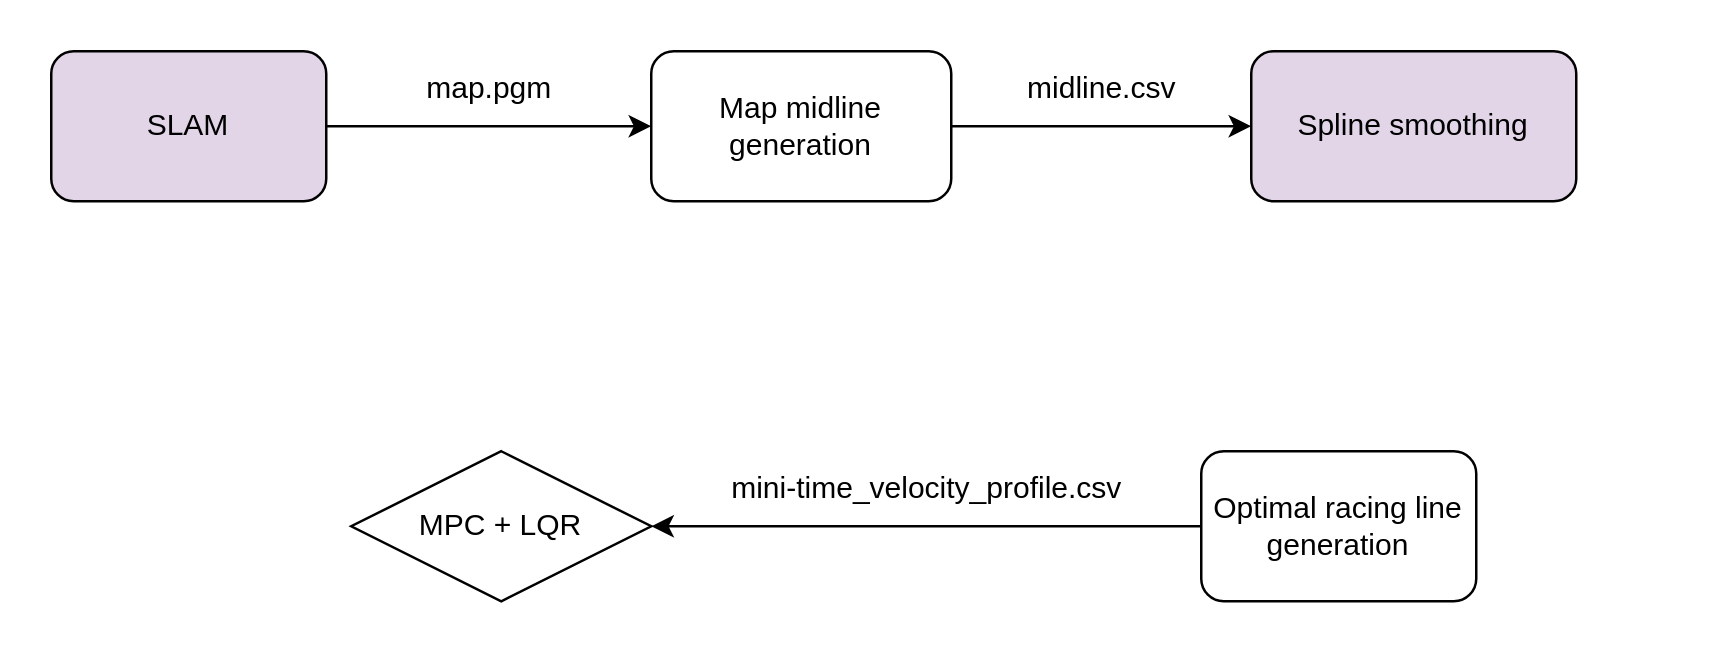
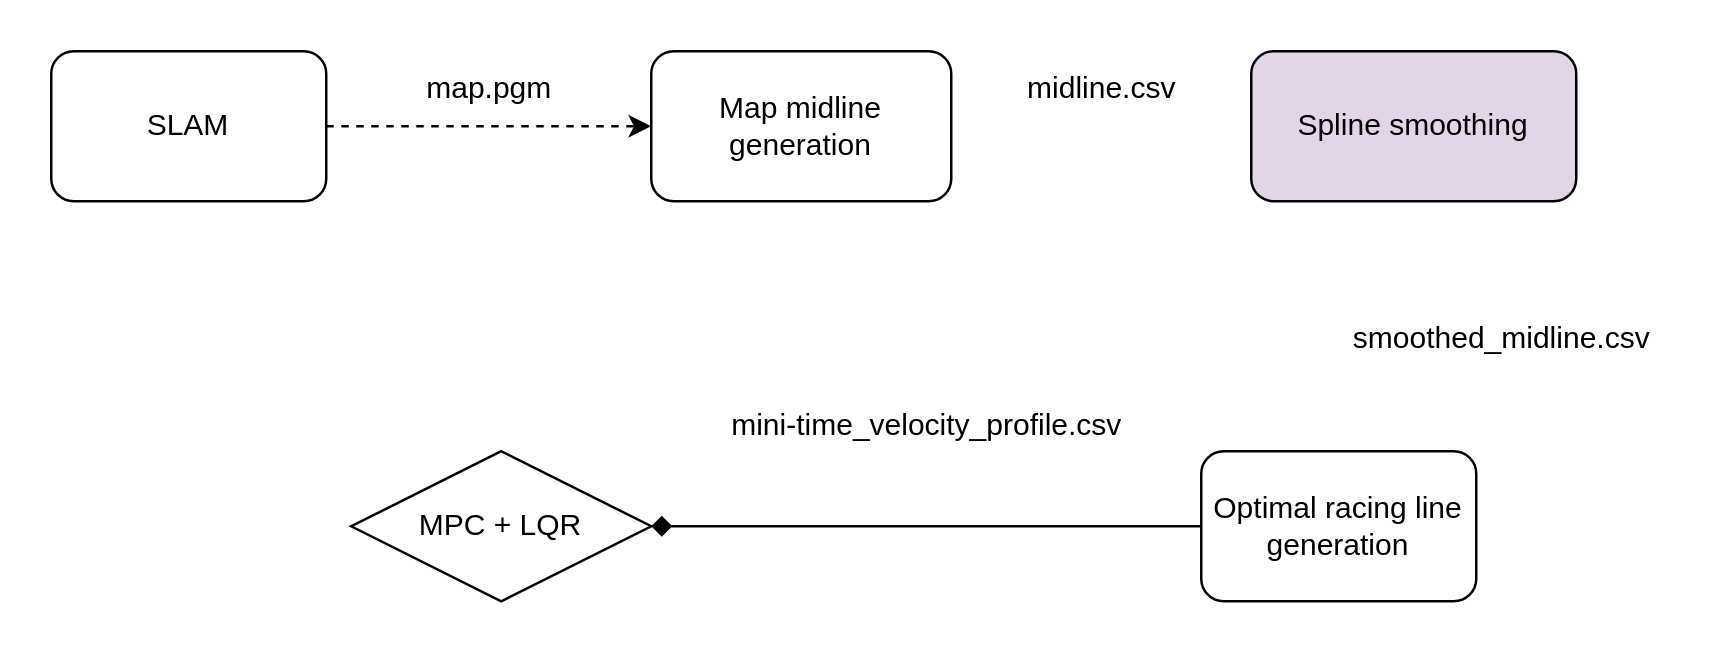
node "SLAM": fillcolor #e1d5e7 -> #ffffff
edge "SLAM" -> "Map midline generation": style solid -> dashed
edge "Map midline generation" -> "Spline smoothing": removed
node "smoothed_midline.csv": added
node "mini-time_velocity_profile.csv": moved (926, 489) -> (926, 426)
edge "Optimal racing line generation" -> "MPC + LQR": arrowhead classic -> diamond
